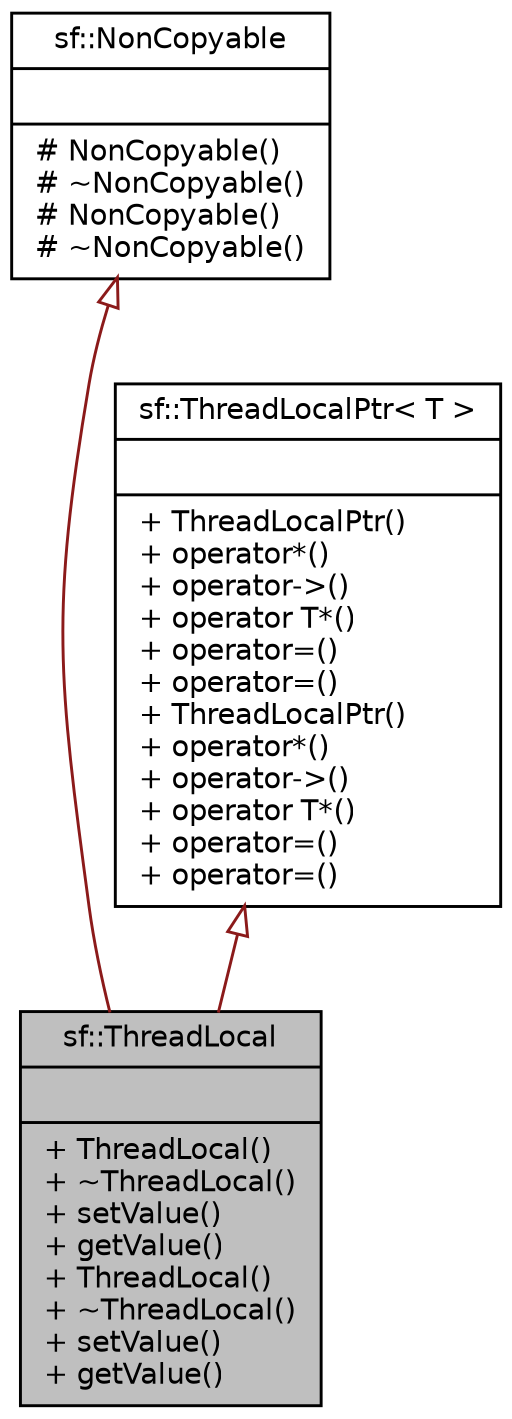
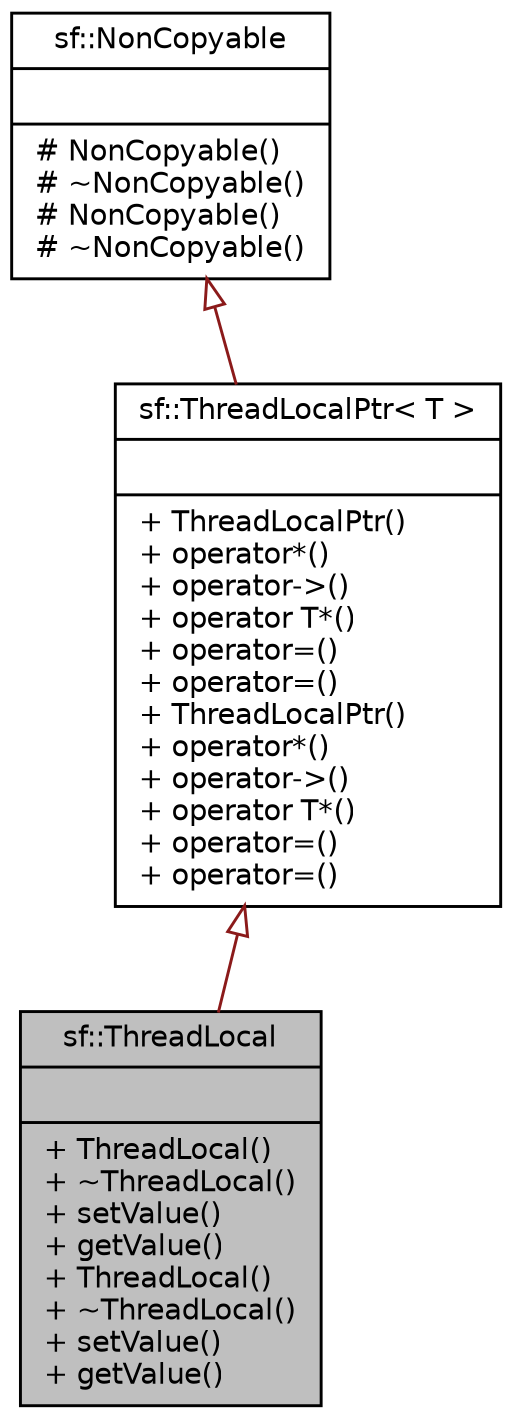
edge "sf::ThreadLocal" -> "sf::NonCopyable": now "sf::ThreadLocalPtr< T >" -> "sf::NonCopyable"
